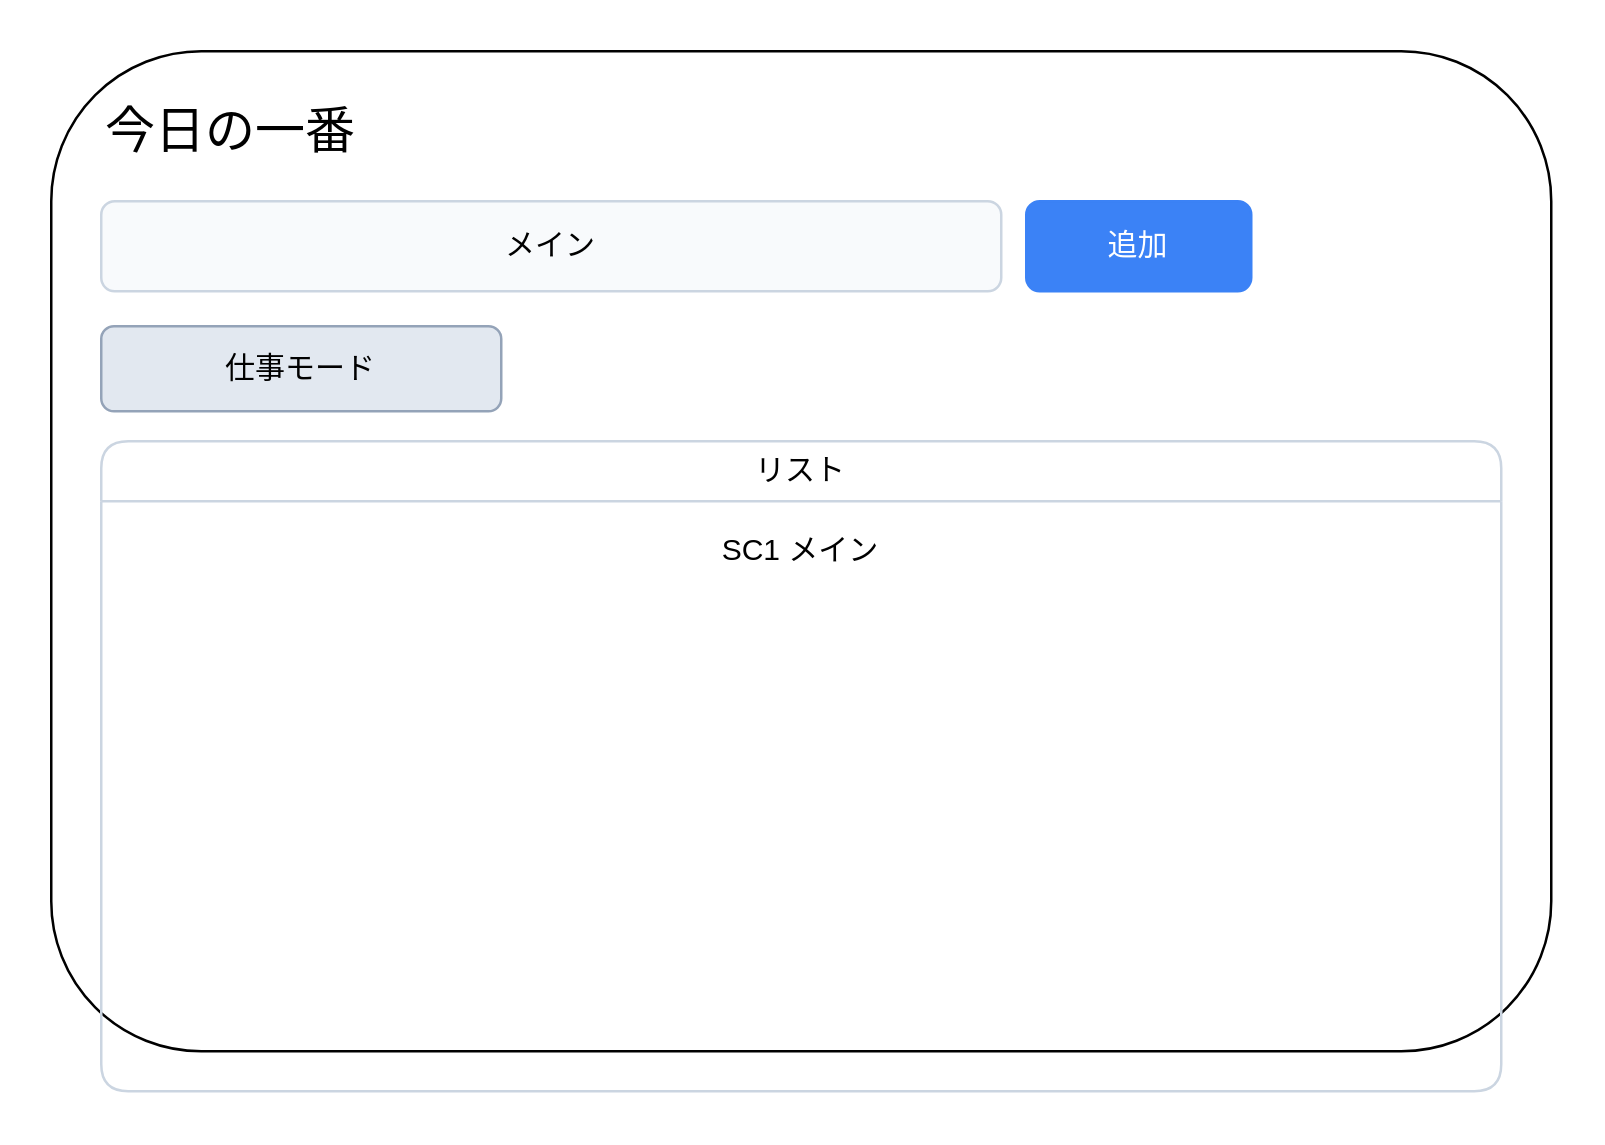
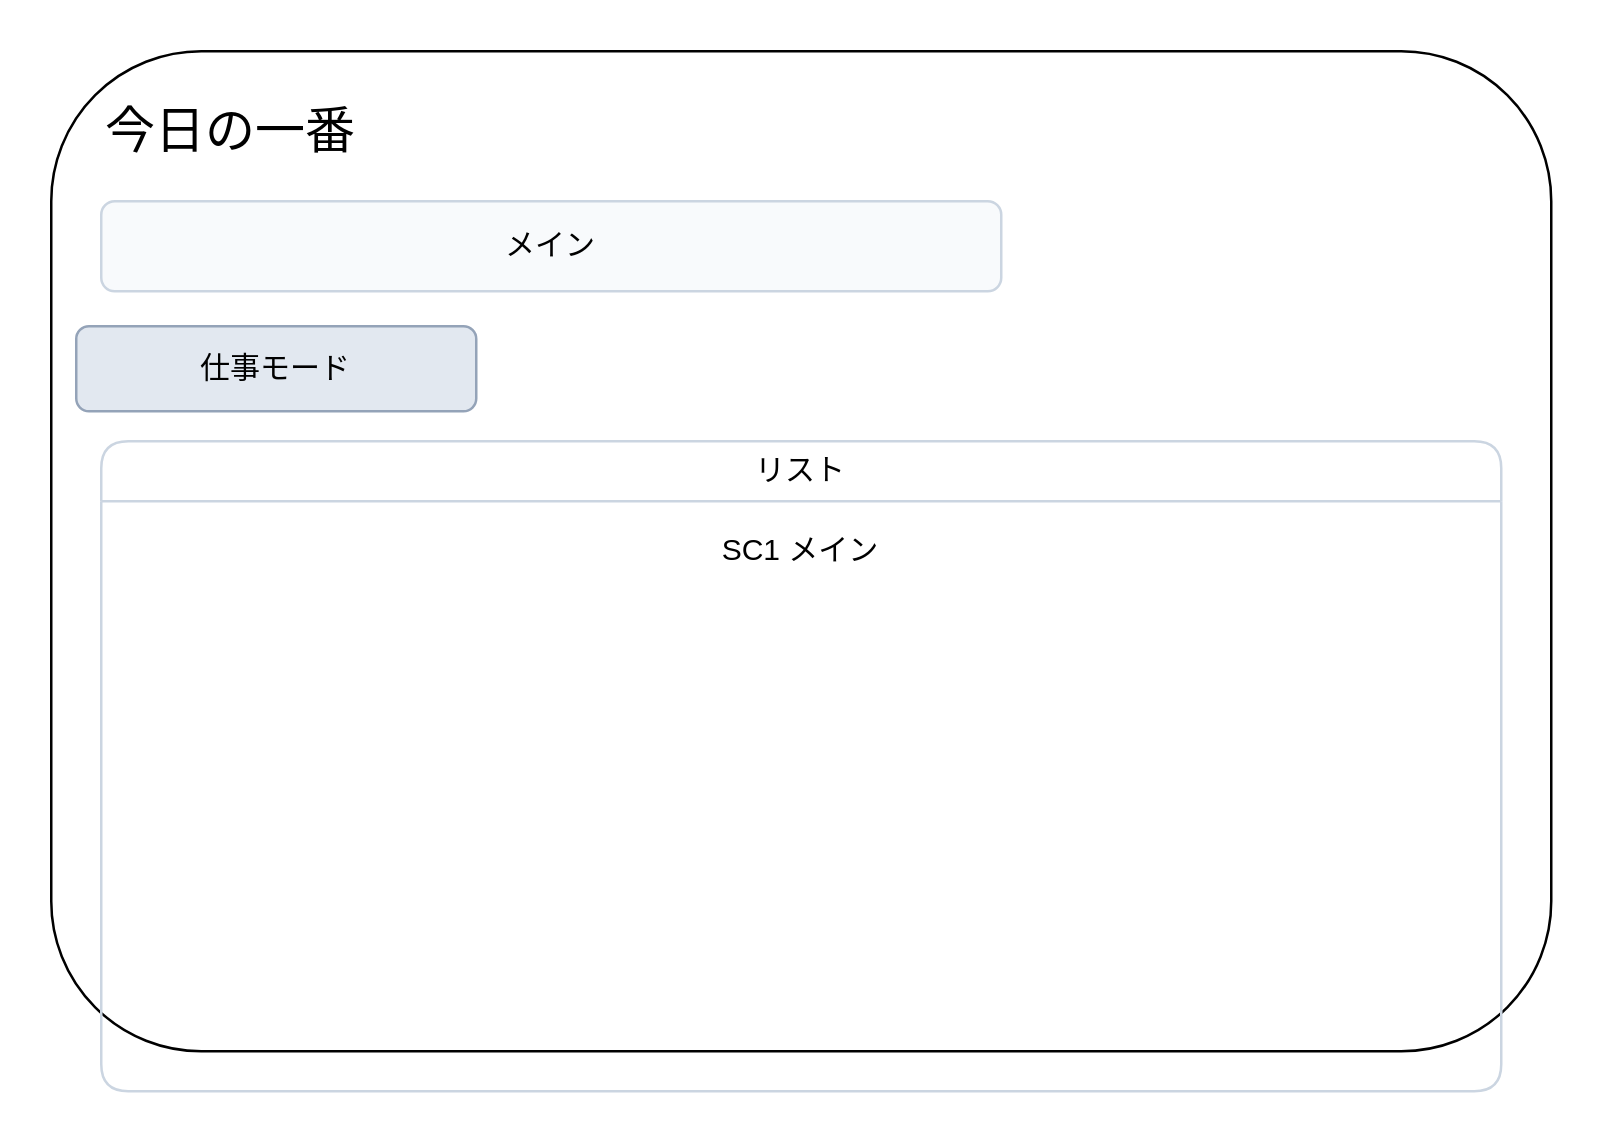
node "追加": removed
node "仕事モード": moved (301, 369) -> (276, 369)
